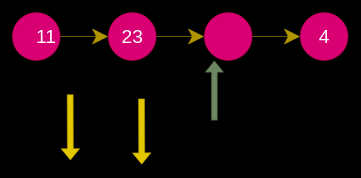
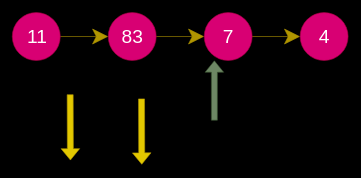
node "11": moved (46, 37) -> (37, 37)
node "23": label "23" -> "83"
node "7": added
